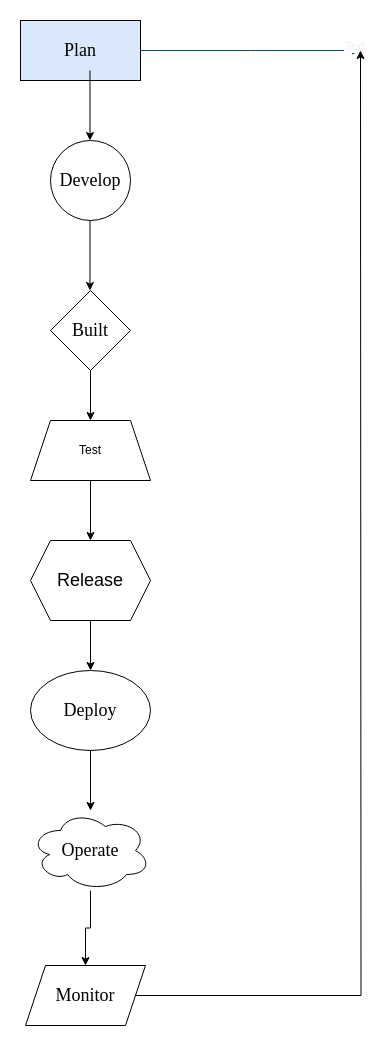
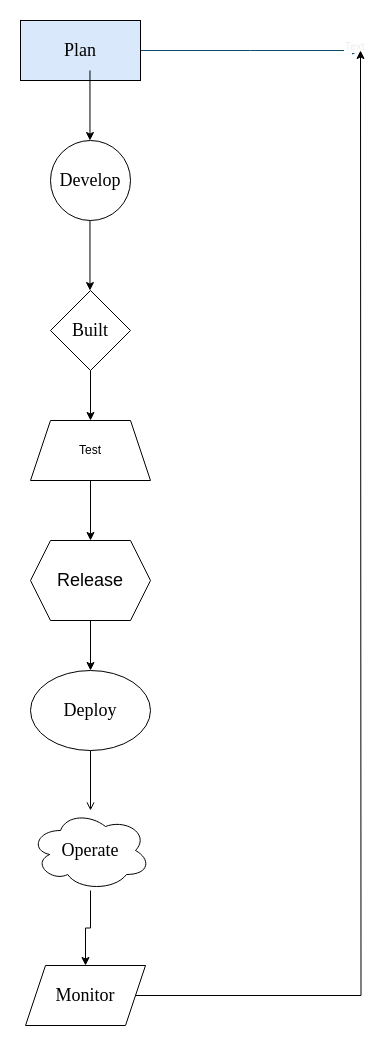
edge "Deploy" -> "Operate": arrowhead classic -> open
